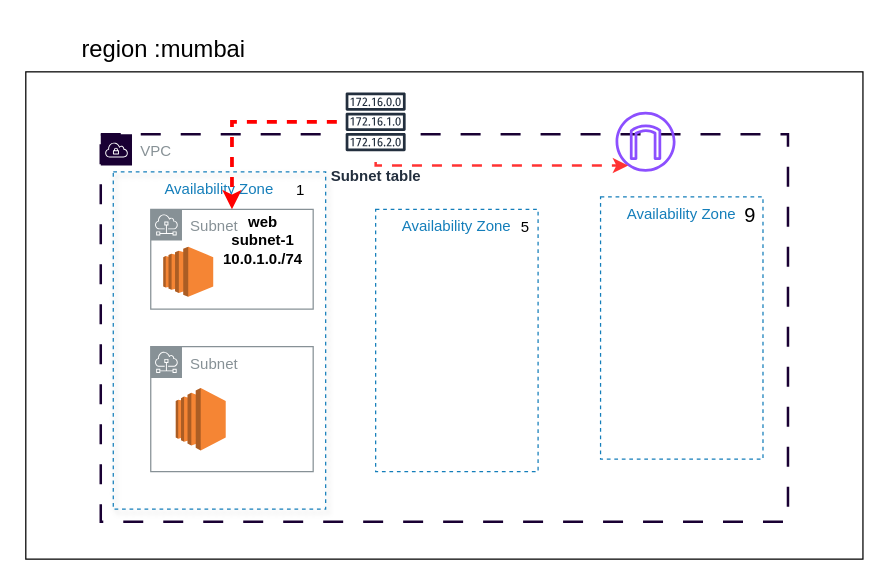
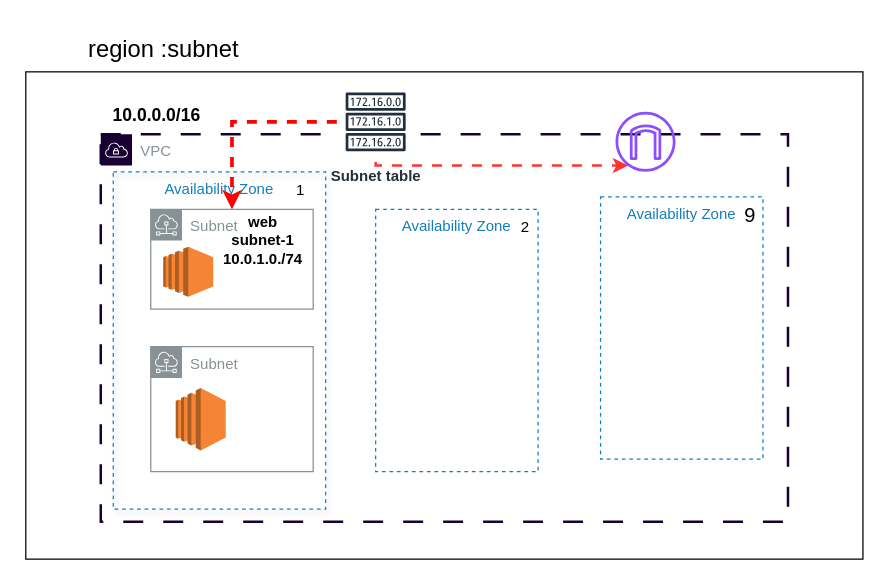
node "region :mumbai": label "region :mumbai" -> "region :subnet"
node "10.0.0.0/16": added
node "5": label "5" -> "2"
